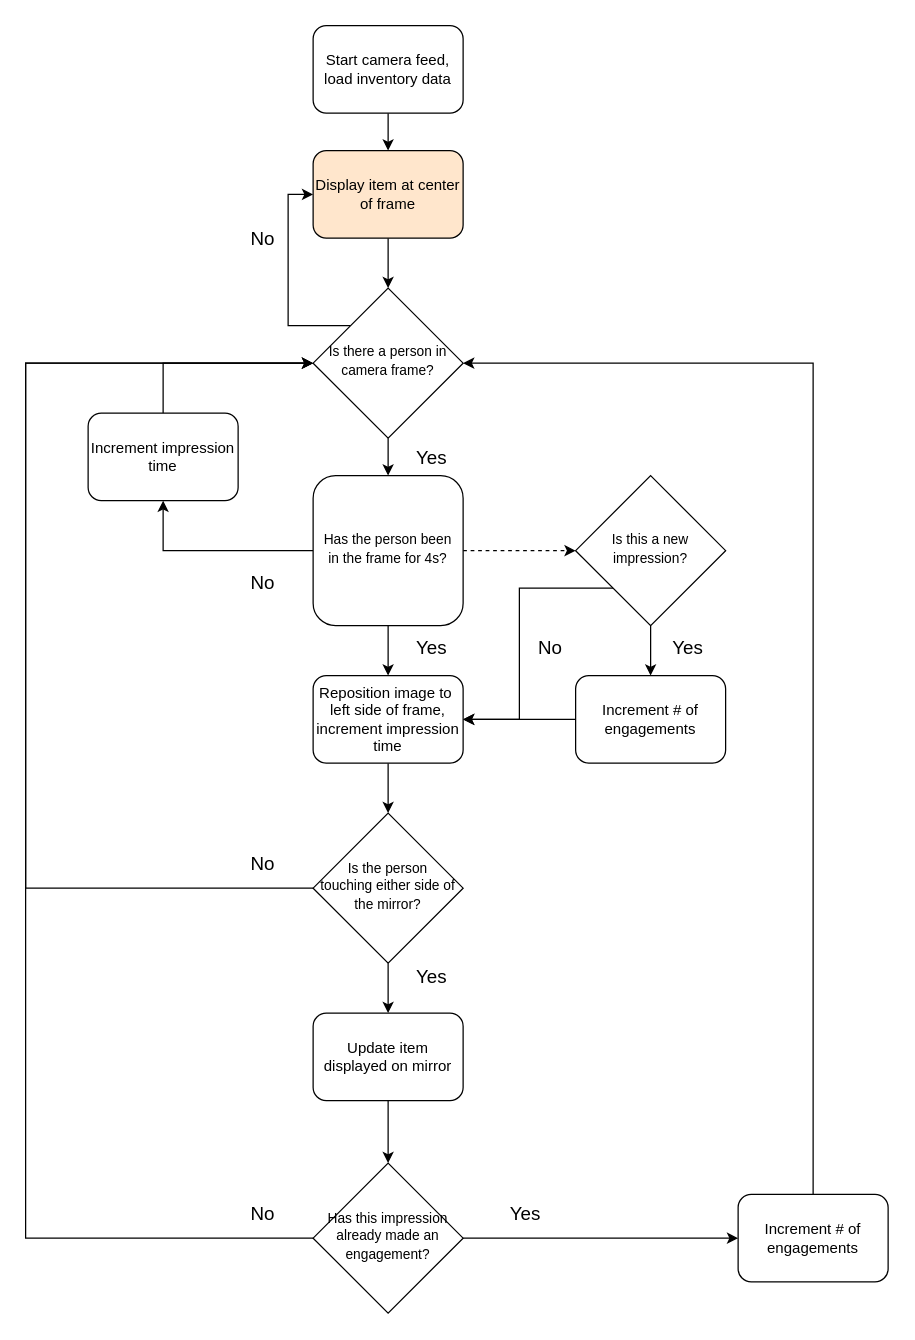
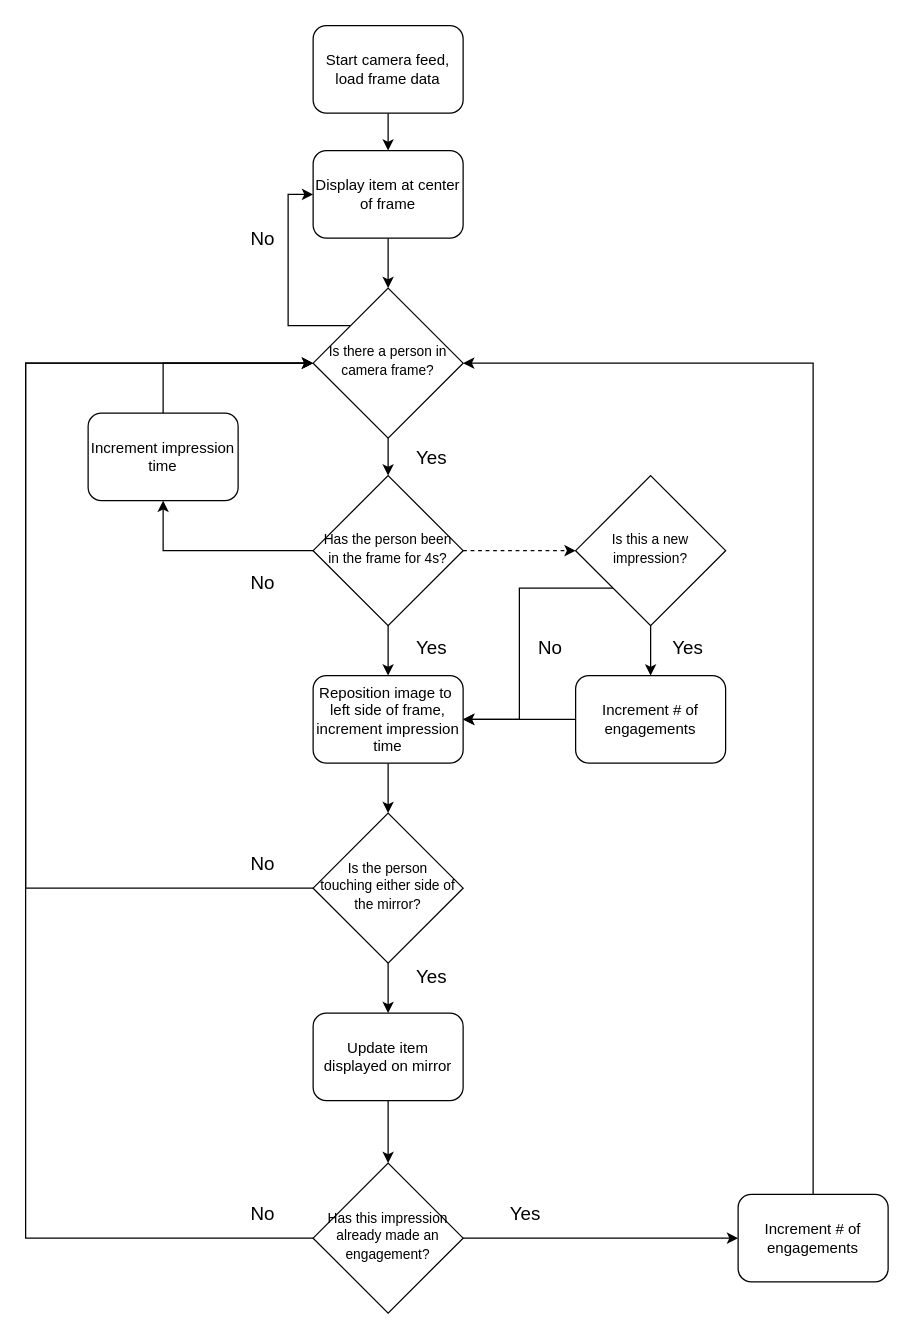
node "Start camera feed, load inventory data": label "Start camera feed, load inventory data" -> "Start camera feed, load frame data"
node "Display item at center of frame": fillcolor #ffe6cc -> #ffffff
node "Has the person been in the frame for 4s?": shape rounded rectangle -> diamond
